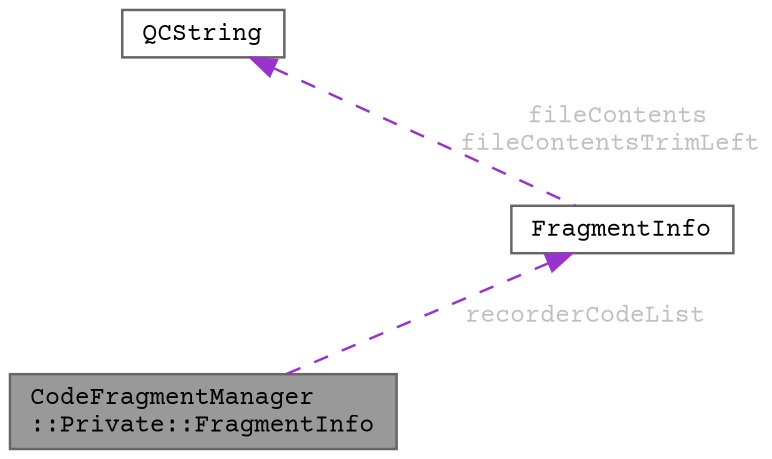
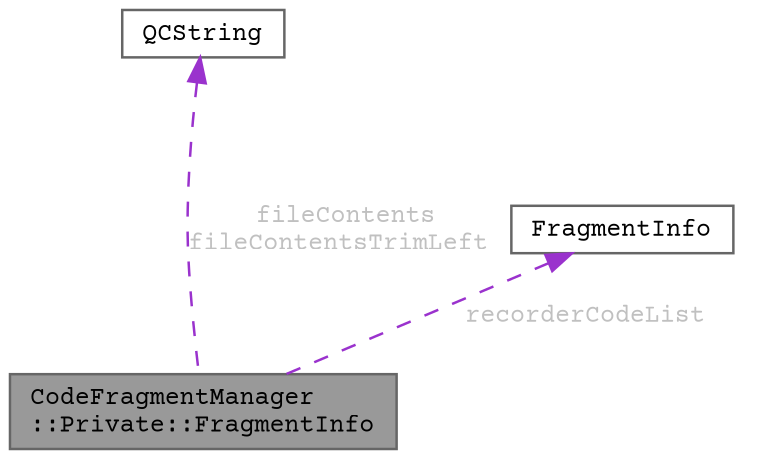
edge "FragmentInfo" -> "QCString": now "CodeFragmentManager ::Private::FragmentInfo" -> "QCString"
